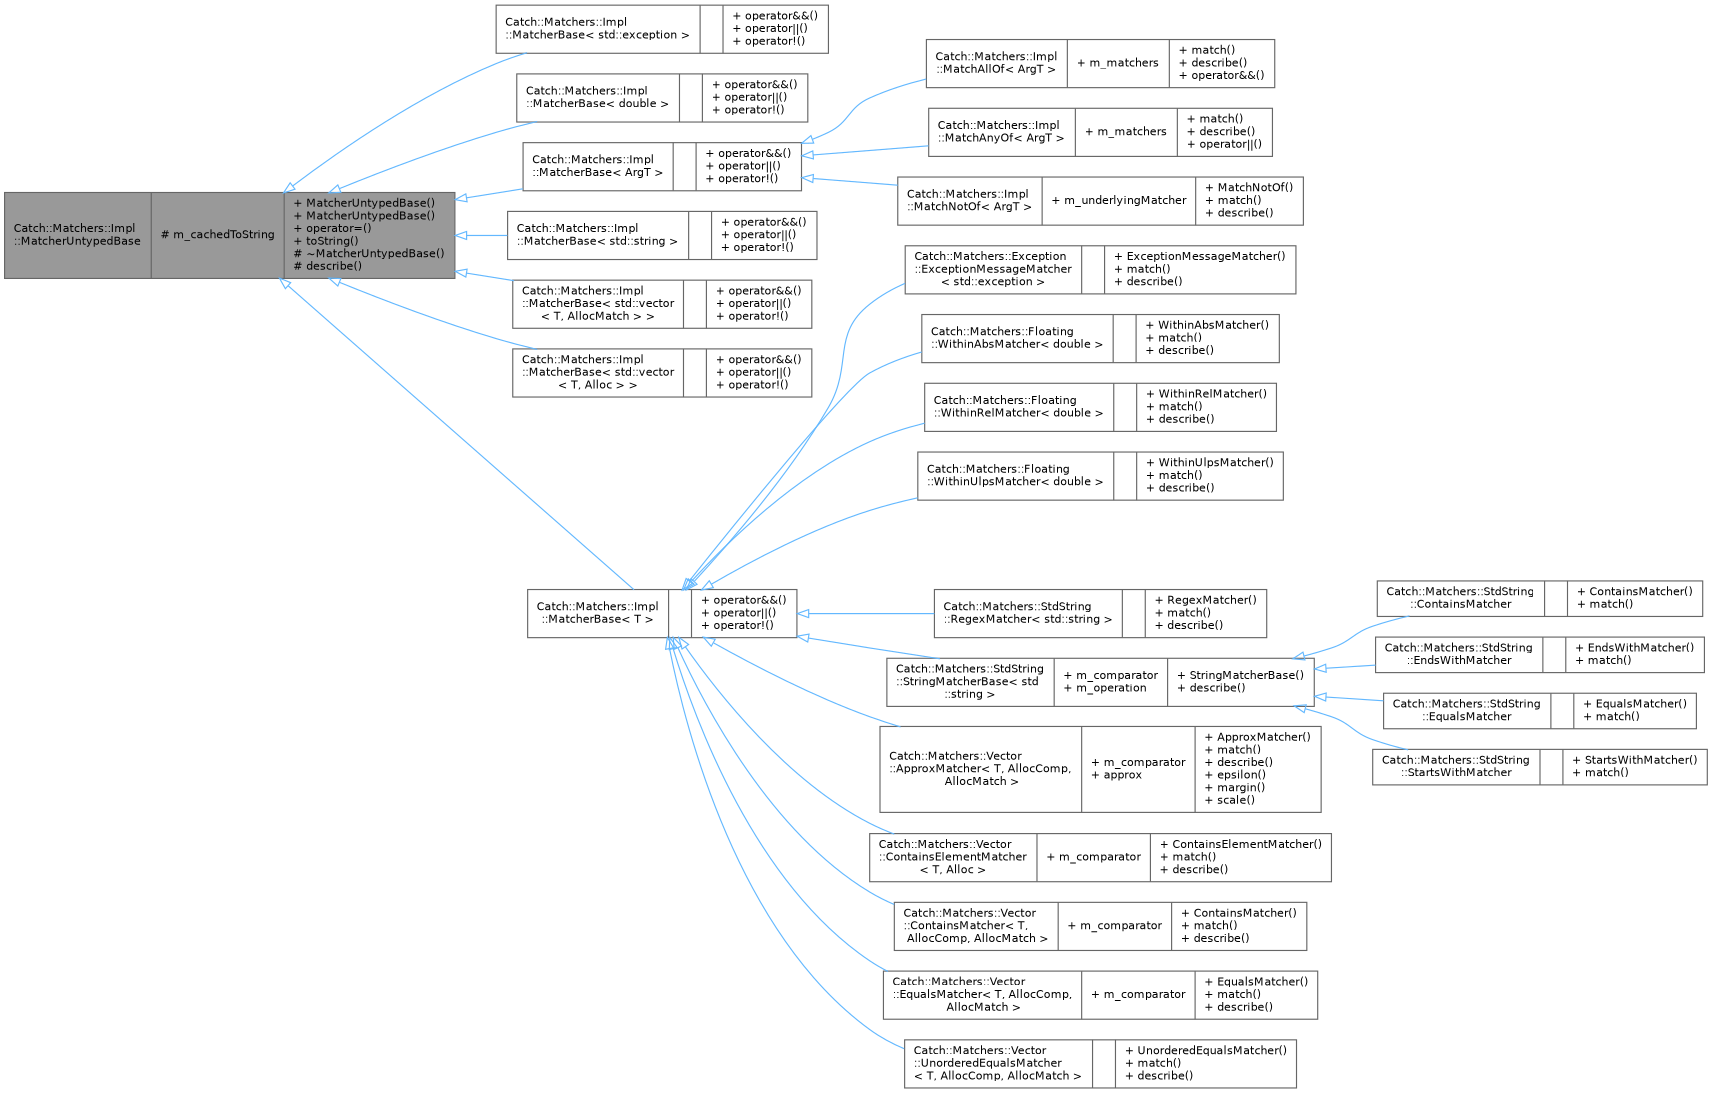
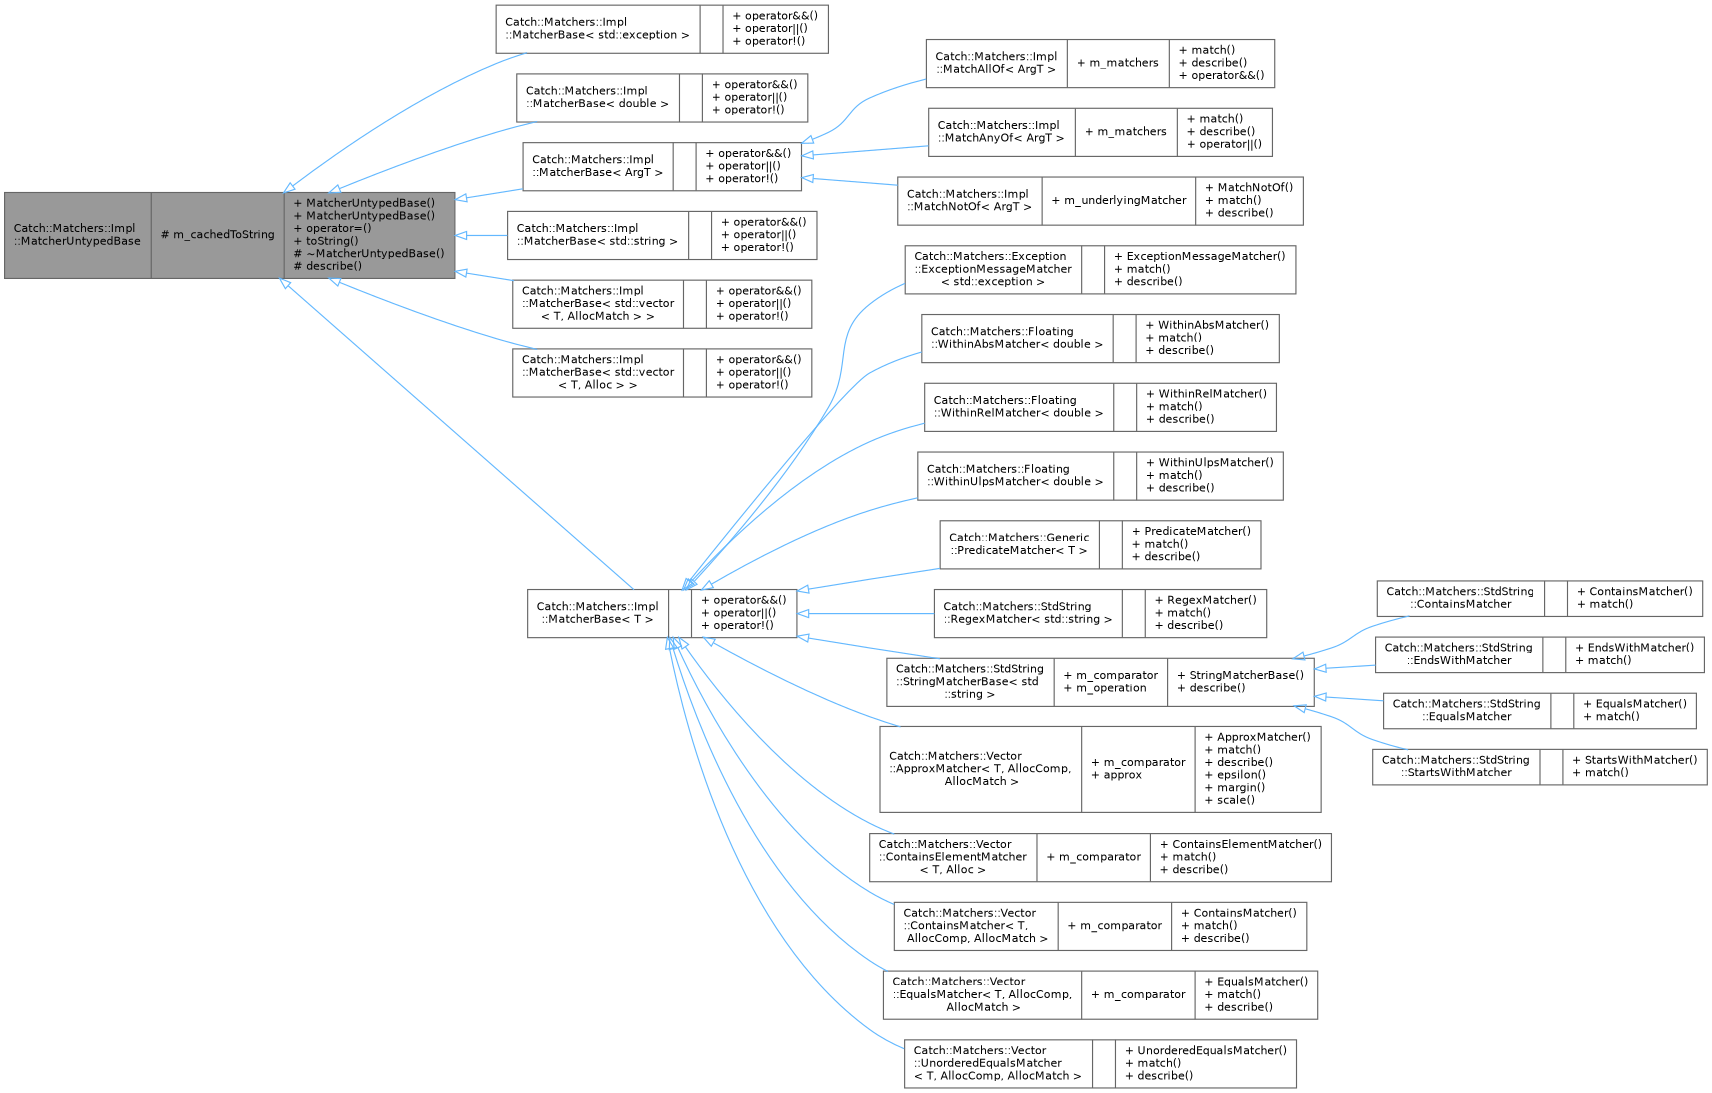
node "Catch::Matchers::Generic": added
